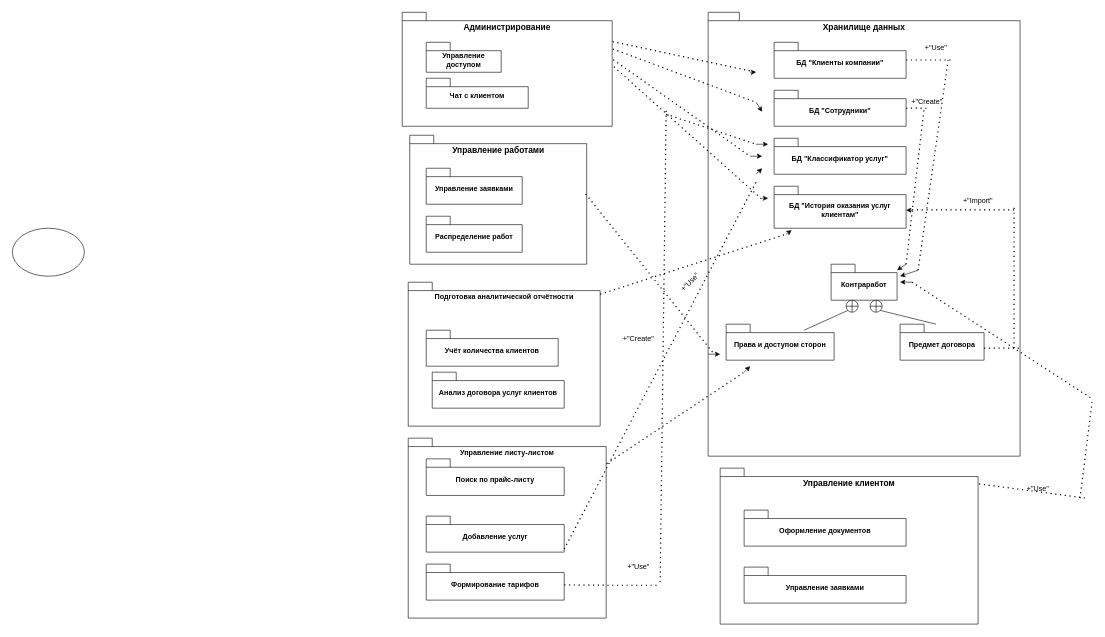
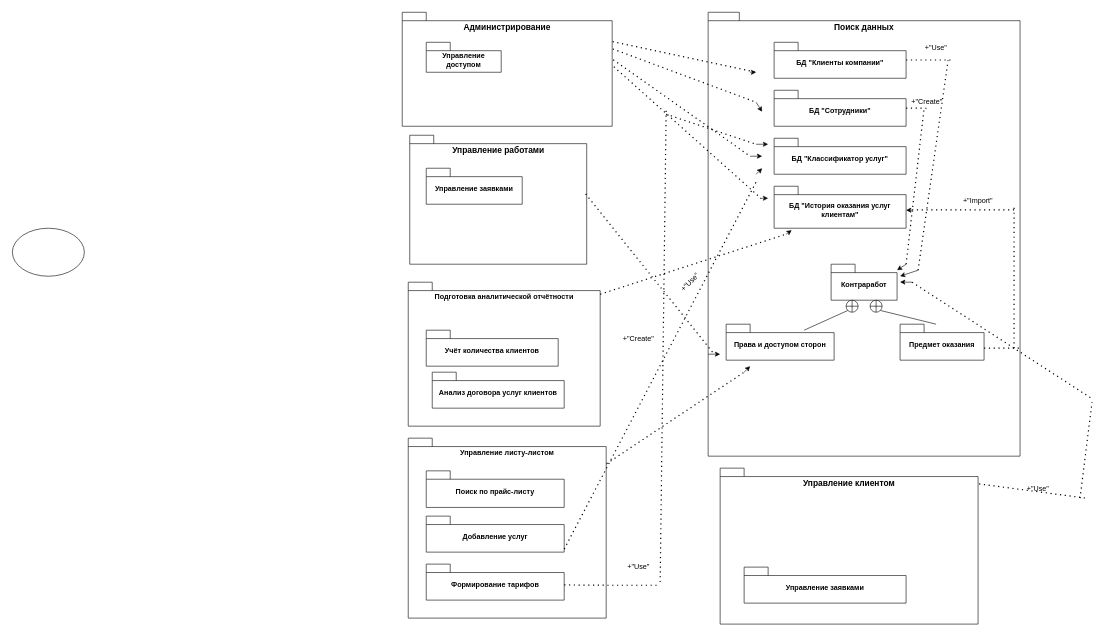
node "Хранилище данных": label "Хранилище данных" -> "Поиск данных"
node "Чат с клиентом": removed
node "Распределение работ": removed
node "Предмет договора": label "Предмет договора" -> "Предмет оказания"
node "Поиск по прайс-листу": moved (495, 477) -> (495, 489)
node "Оформление документов": removed
